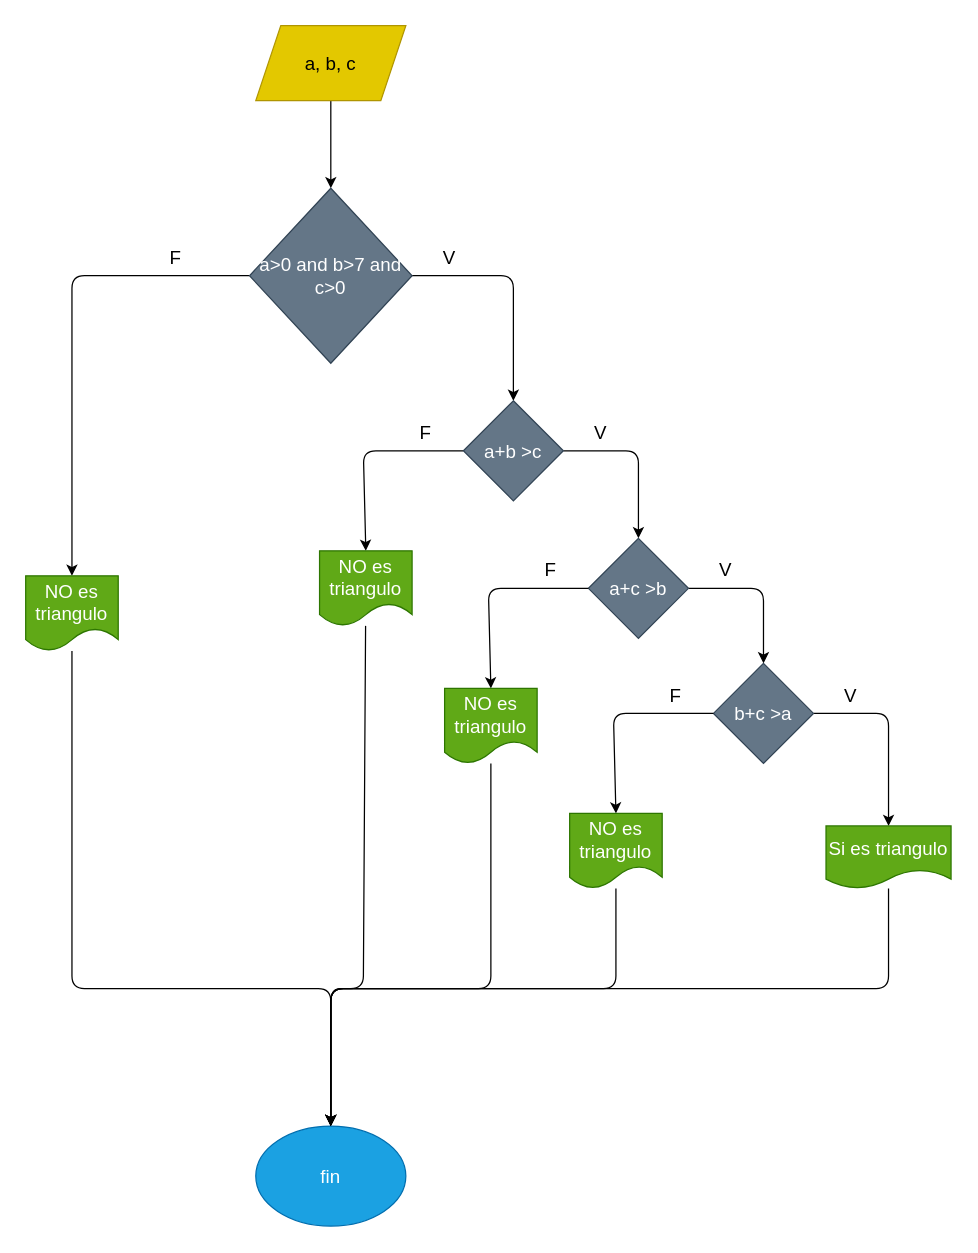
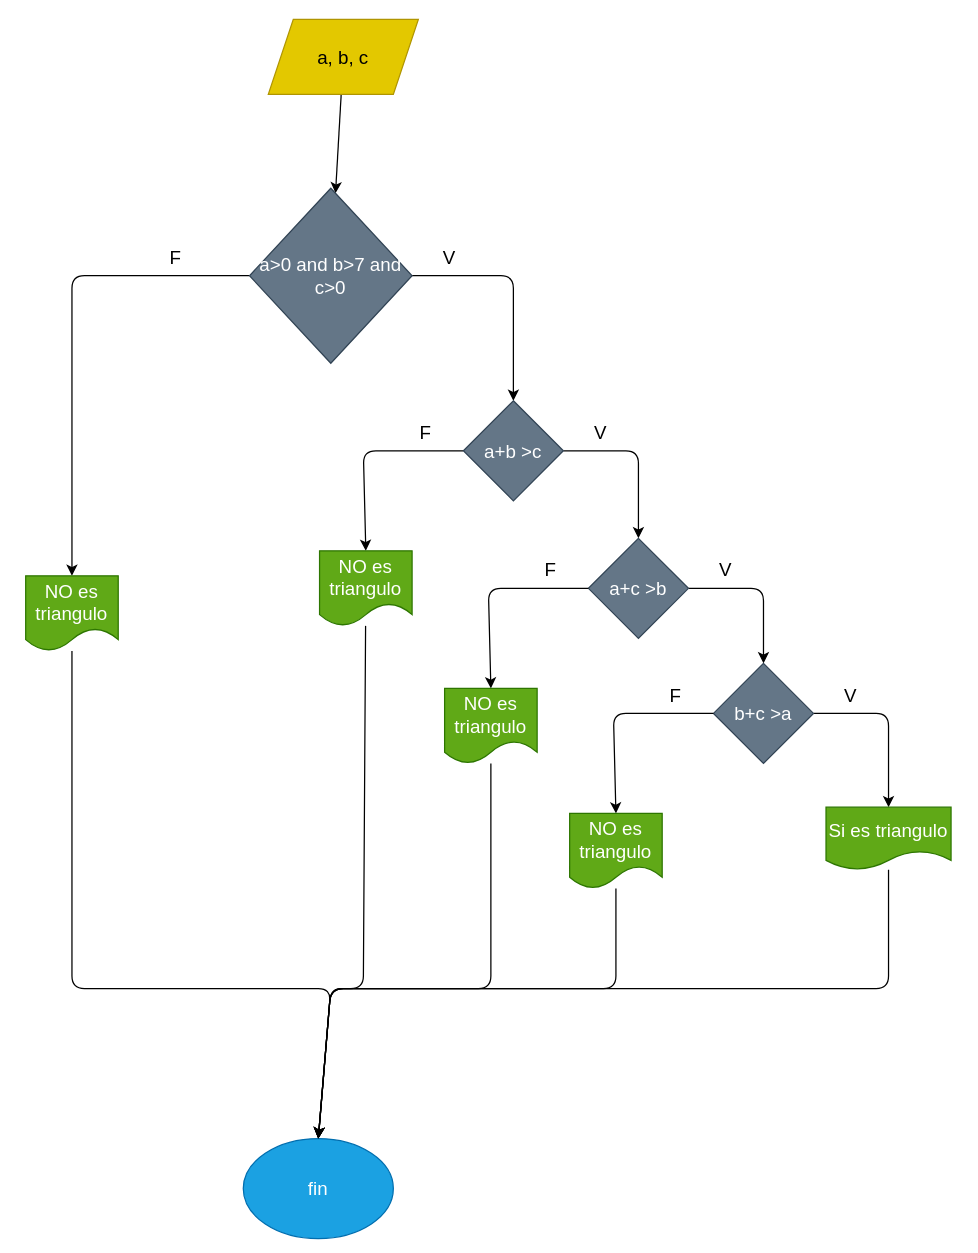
node "a, b, c": moved (331, 63) -> (343, 57)
node "Si es triangulo": moved (888, 857) -> (888, 838)
node "fin": moved (331, 1176) -> (318, 1188)
